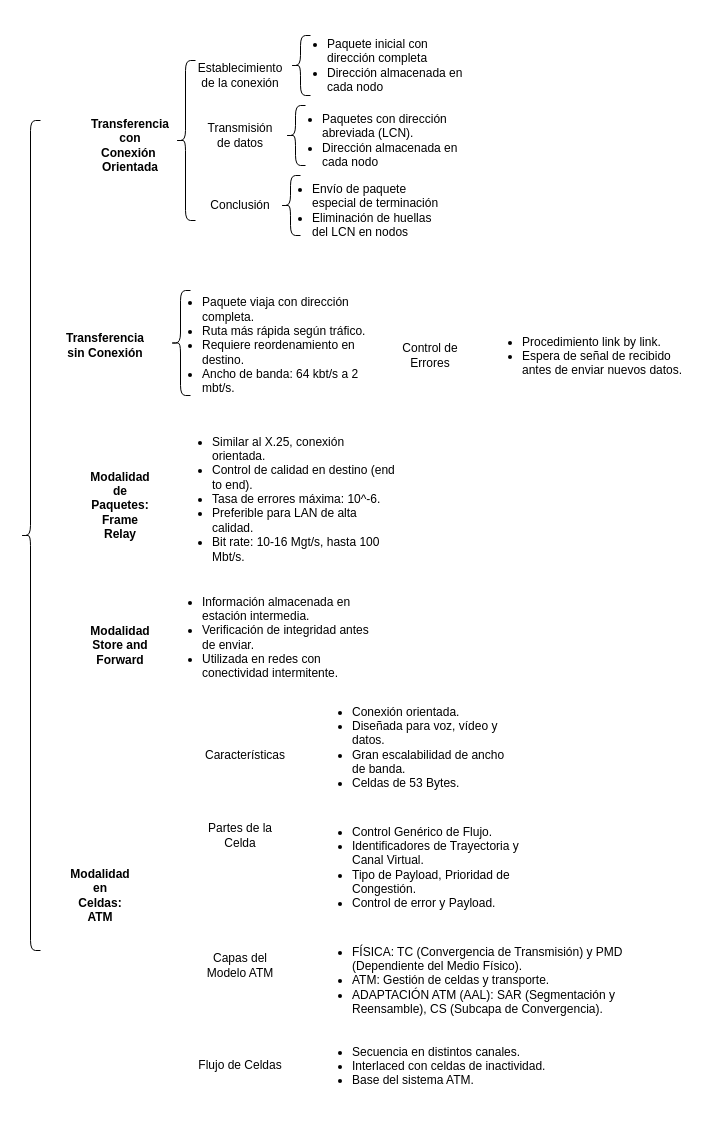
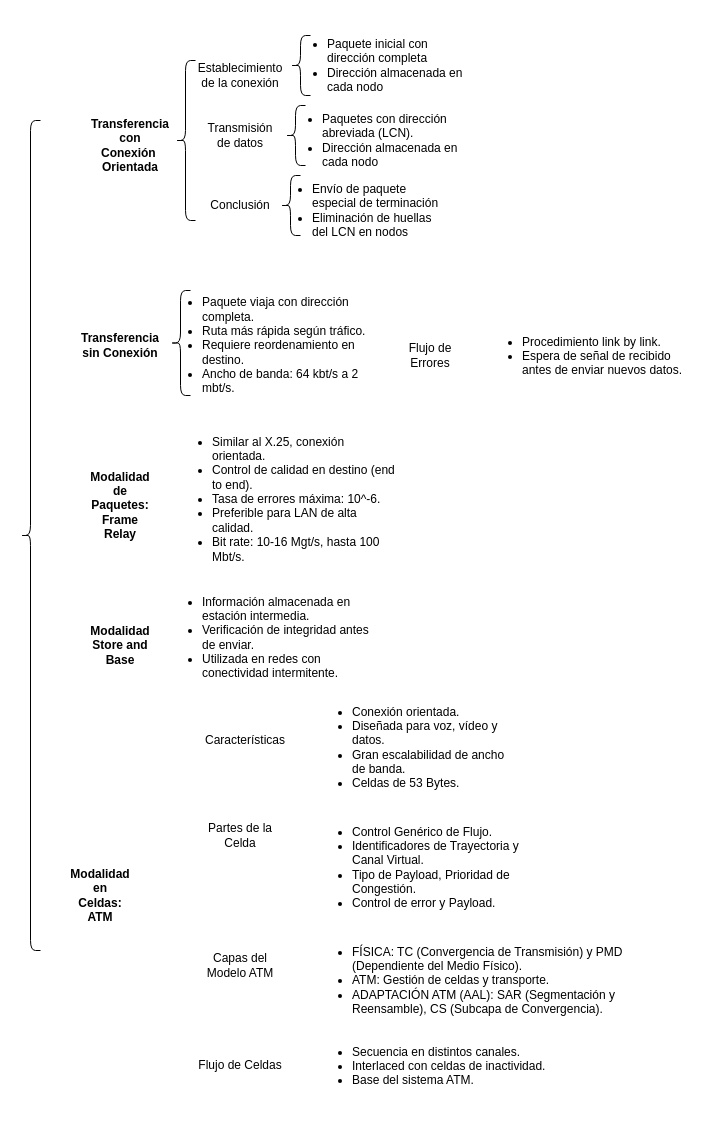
node "Transferencia sin Conexión": moved (106, 346) -> (121, 346)
node "Control de Errores": label "Control de Errores" -> "Flujo de Errores"
node "Modalidad Store and Forward": label "Modalidad Store and Forward" -> "Modalidad Store and Base"
node "Características": moved (246, 756) -> (246, 741)
